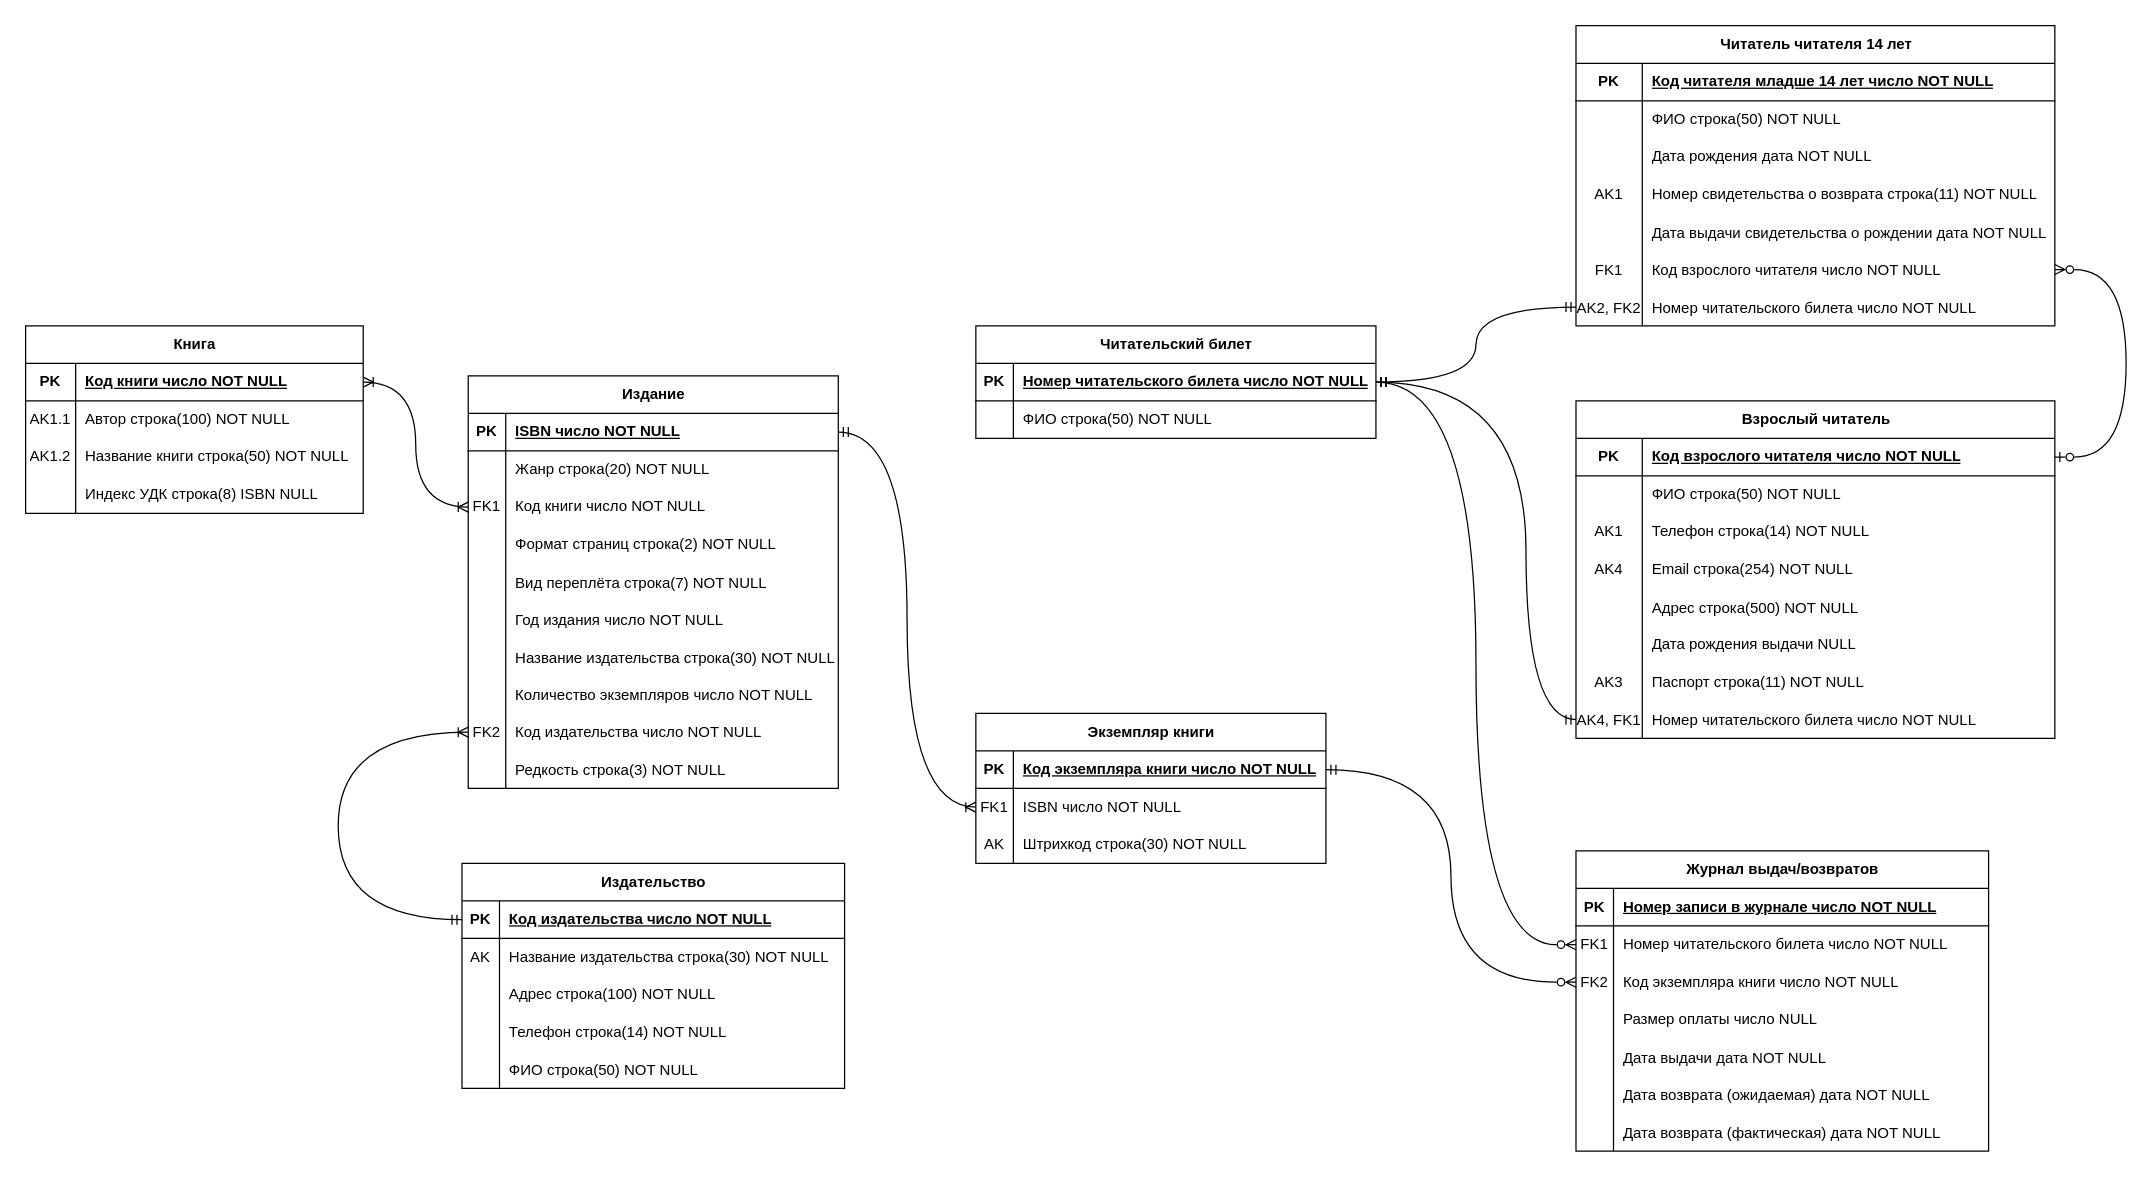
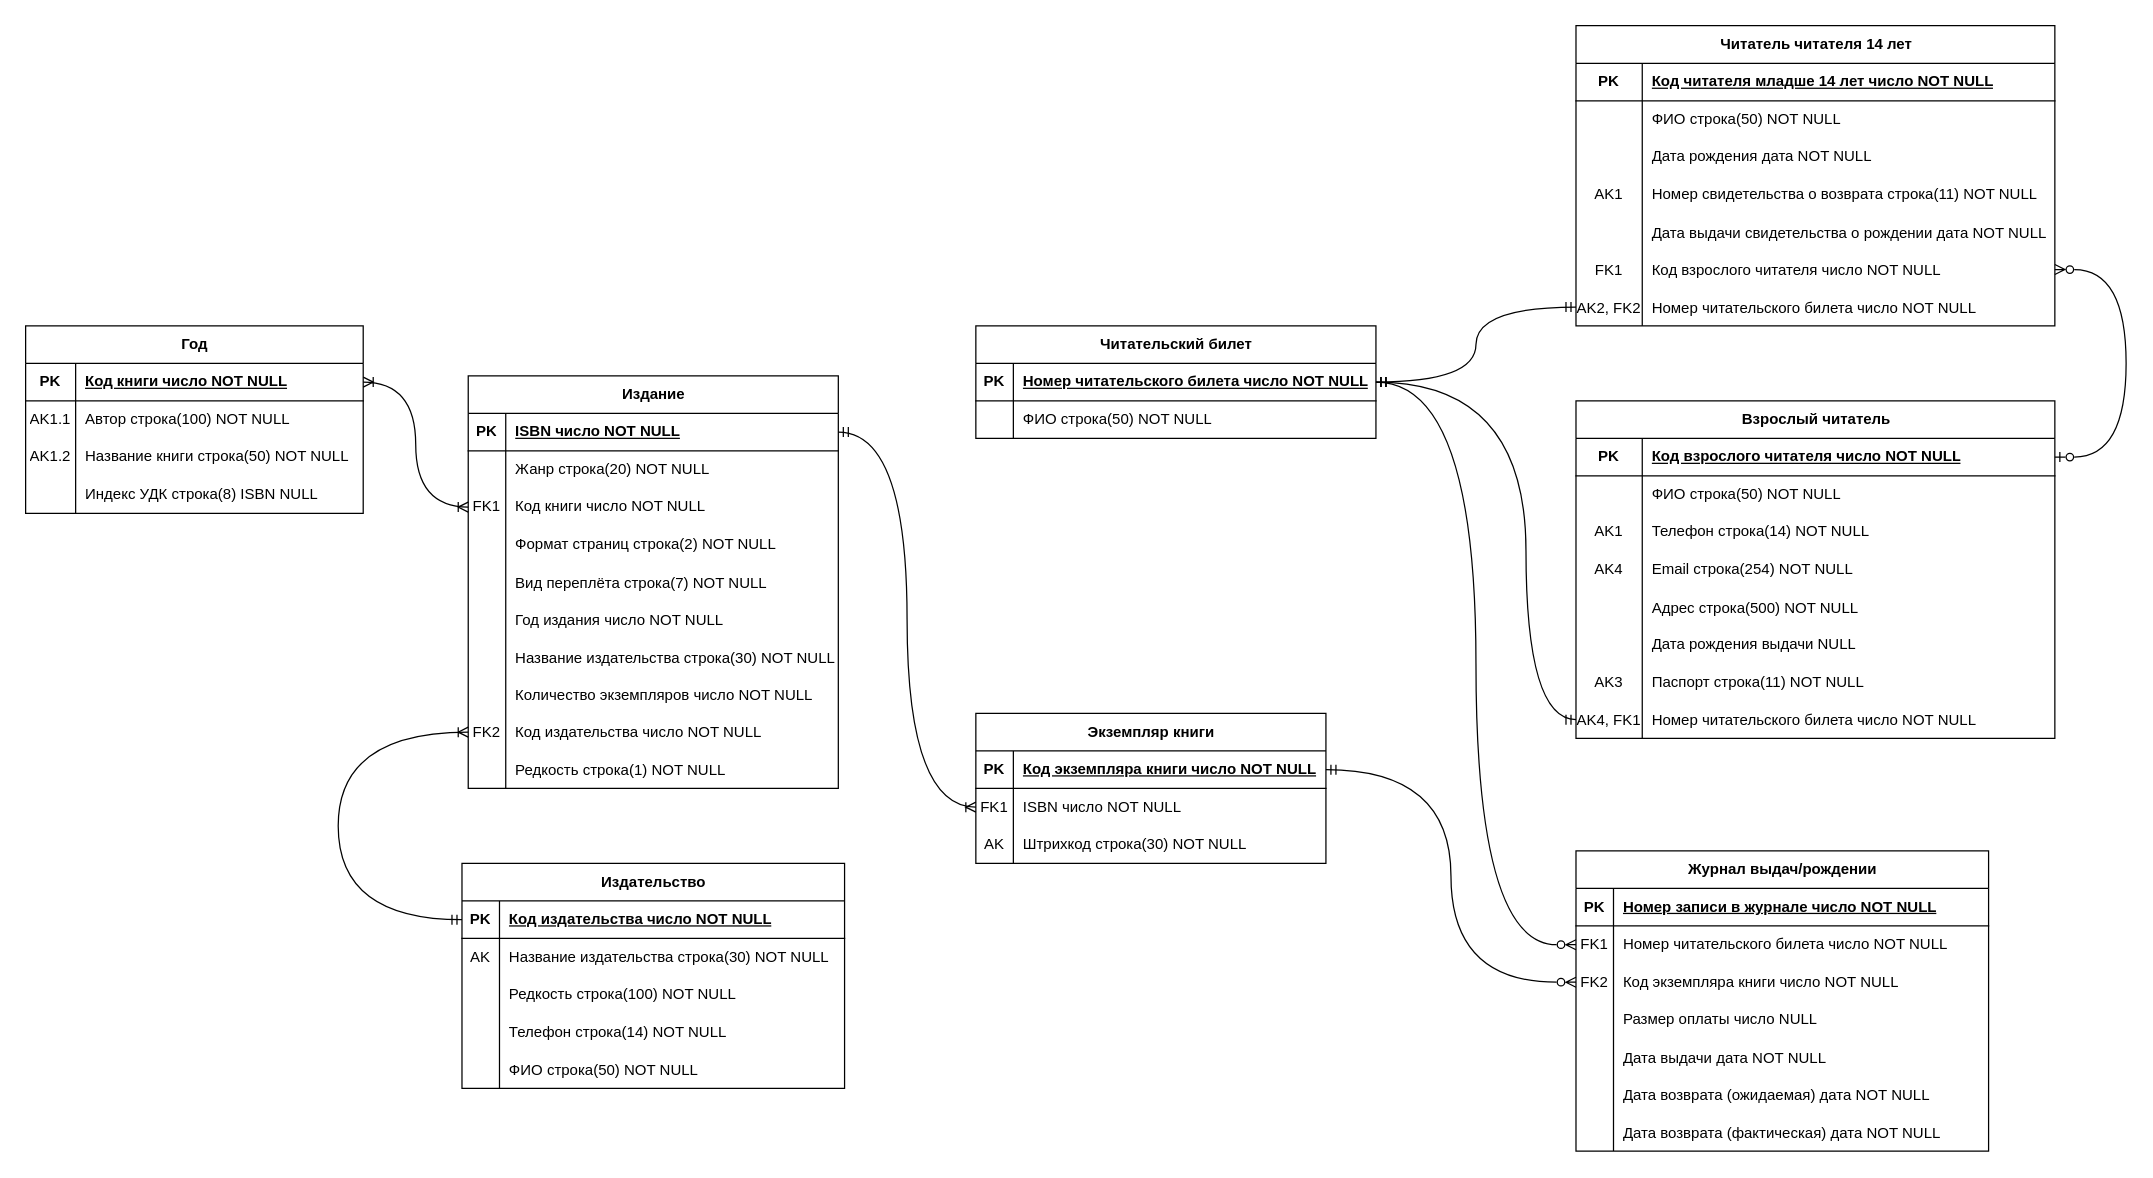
node "Книга": label "Книга" -> "Год"
node "Редкость строка(3) NOT NULL": label "Редкость строка(3) NOT NULL" -> "Редкость строка(1) NOT NULL"
node "Журнал выдач/возвратов": label "Журнал выдач/возвратов" -> "Журнал выдач/рождении"
node "Адрес строка(100) NOT NULL": label "Адрес строка(100) NOT NULL" -> "Редкость строка(100) NOT NULL"
